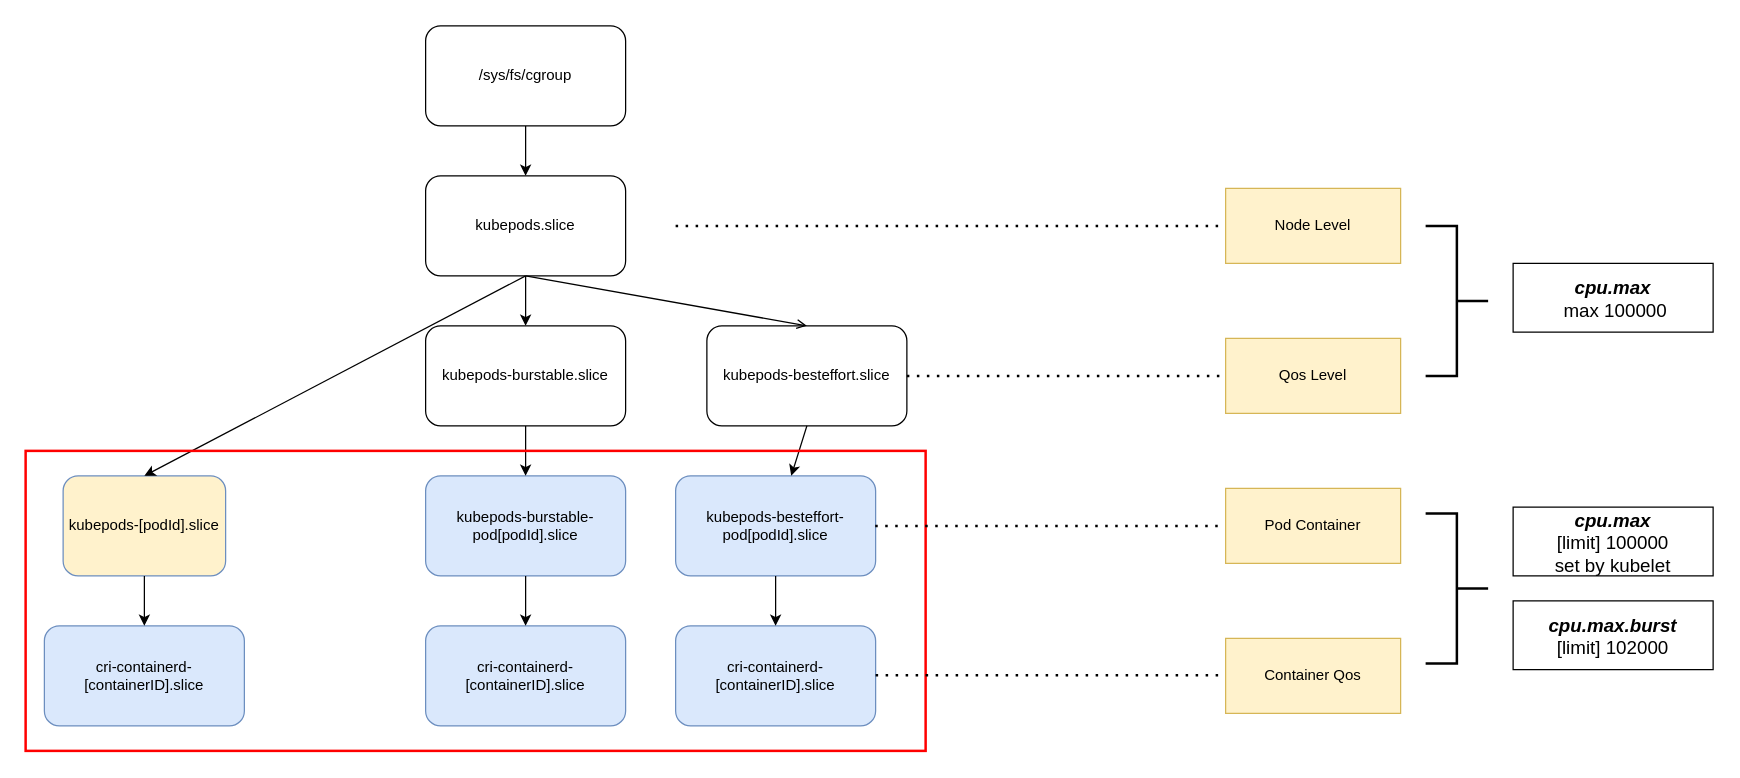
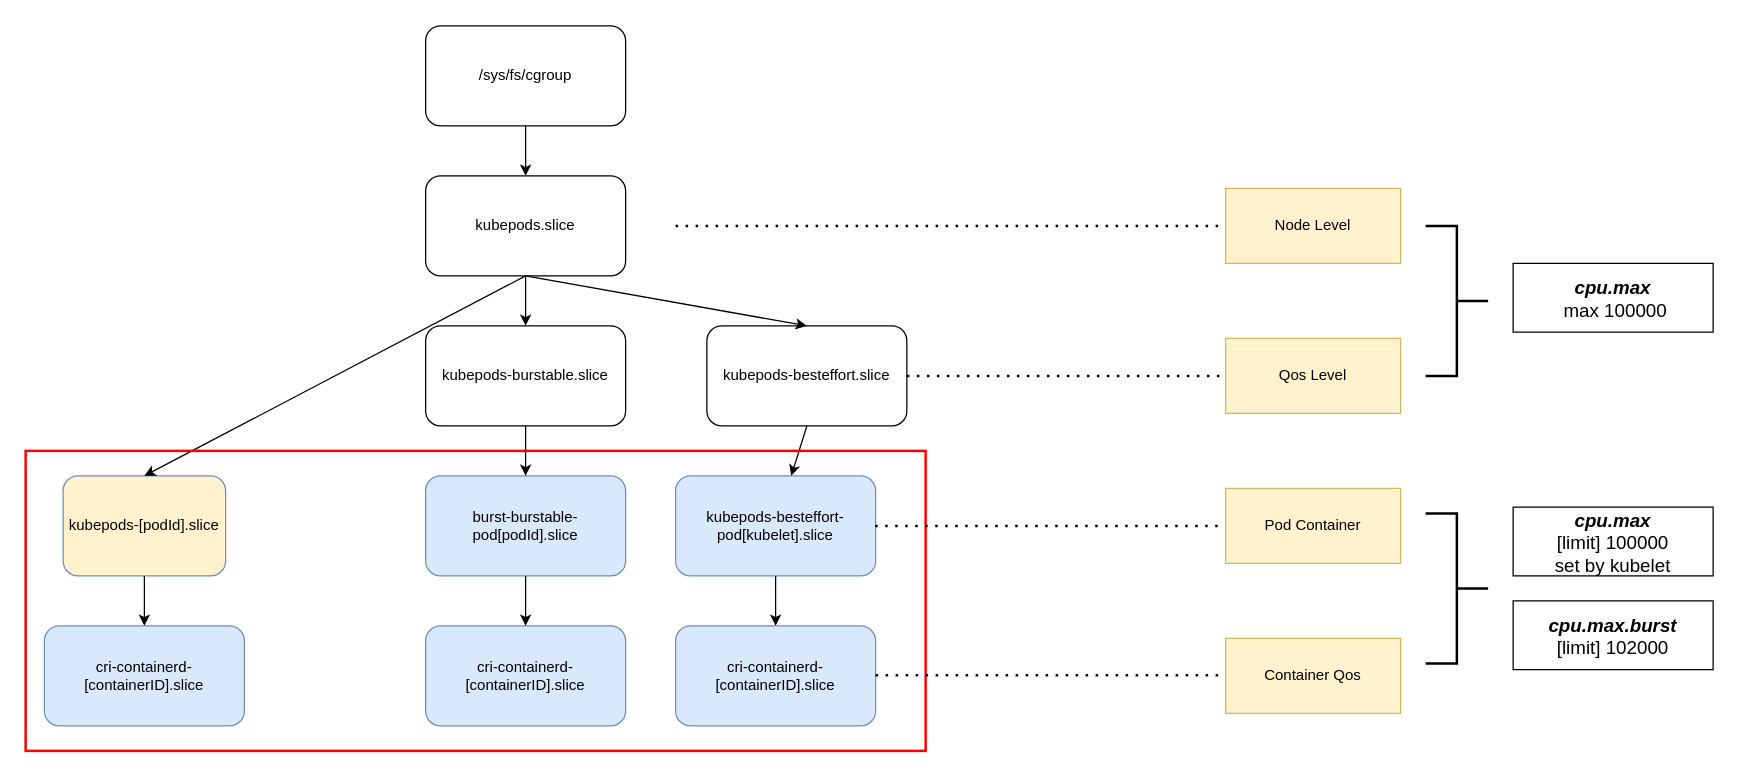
edge "kubepods.slice" -> "kubepods-besteffort.slice": arrowhead open -> classic
node "kubepods-burstable-pod[podId].slice": label "kubepods-burstable-pod[podId].slice" -> "burst-burstable-pod[podId].slice"
node "kubepods-besteffort-pod[podId].slice": label "kubepods-besteffort-pod[podId].slice" -> "kubepods-besteffort-pod[kubelet].slice"
